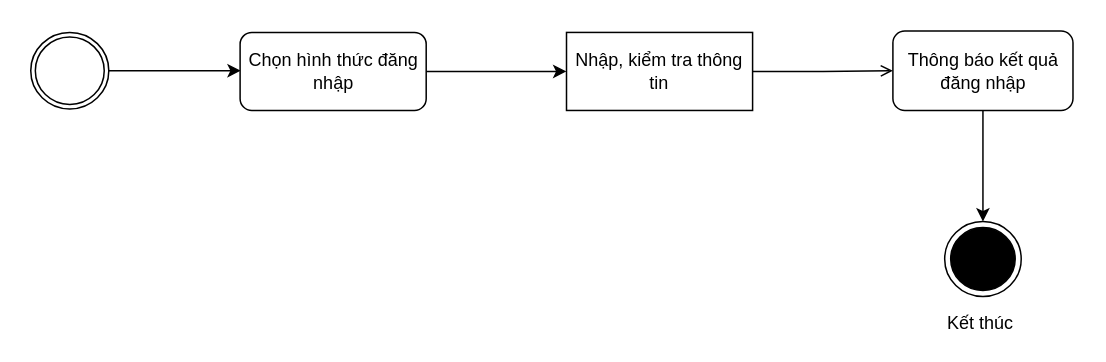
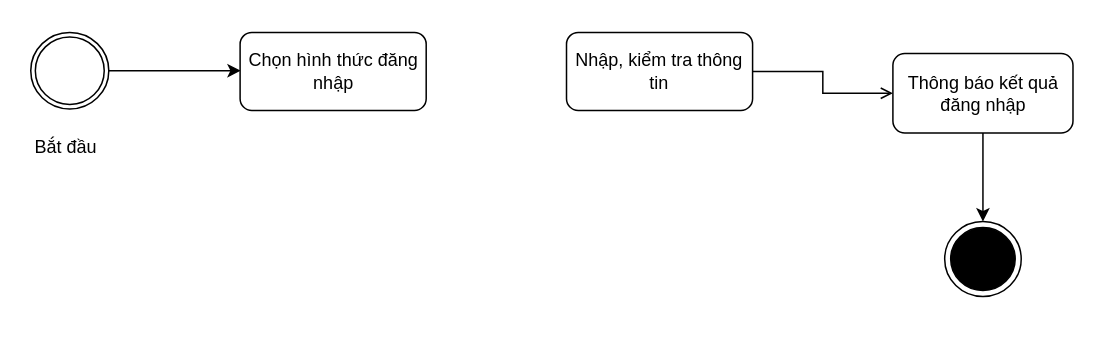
edge "Chọn hình thức đăng nhập" -> "Nhập, kiểm tra thông tin": removed
node "Nhập, kiểm tra thông tin": shape rectangle -> rounded rectangle
node "Thông báo kết quả đăng nhập": moved (983, 71) -> (983, 93)
node "Bắt đầu": added
node "Kết thúc": removed
